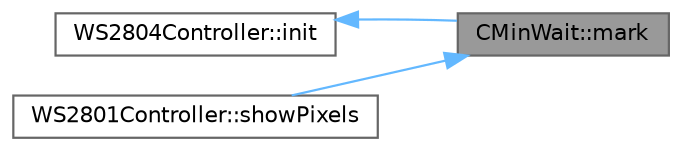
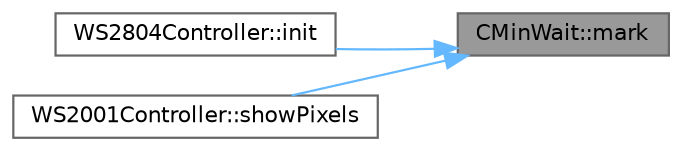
edge "CMinWait::mark" -> "WS2804Controller::init": reversed
node "WS2801Controller::showPixels": label "WS2801Controller::showPixels" -> "WS2001Controller::showPixels"
